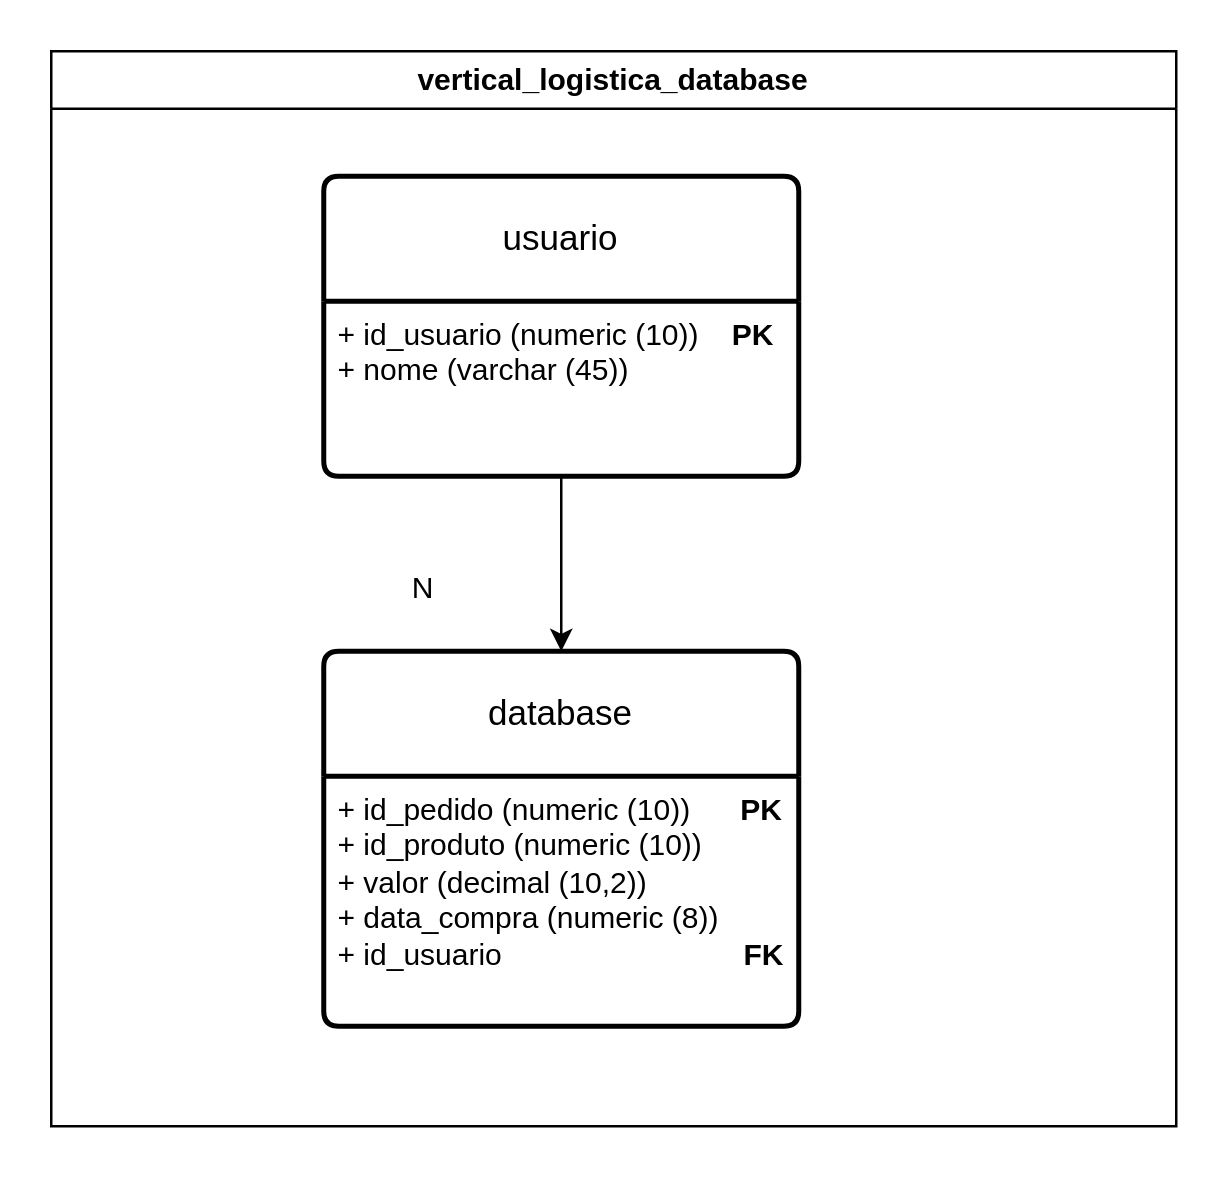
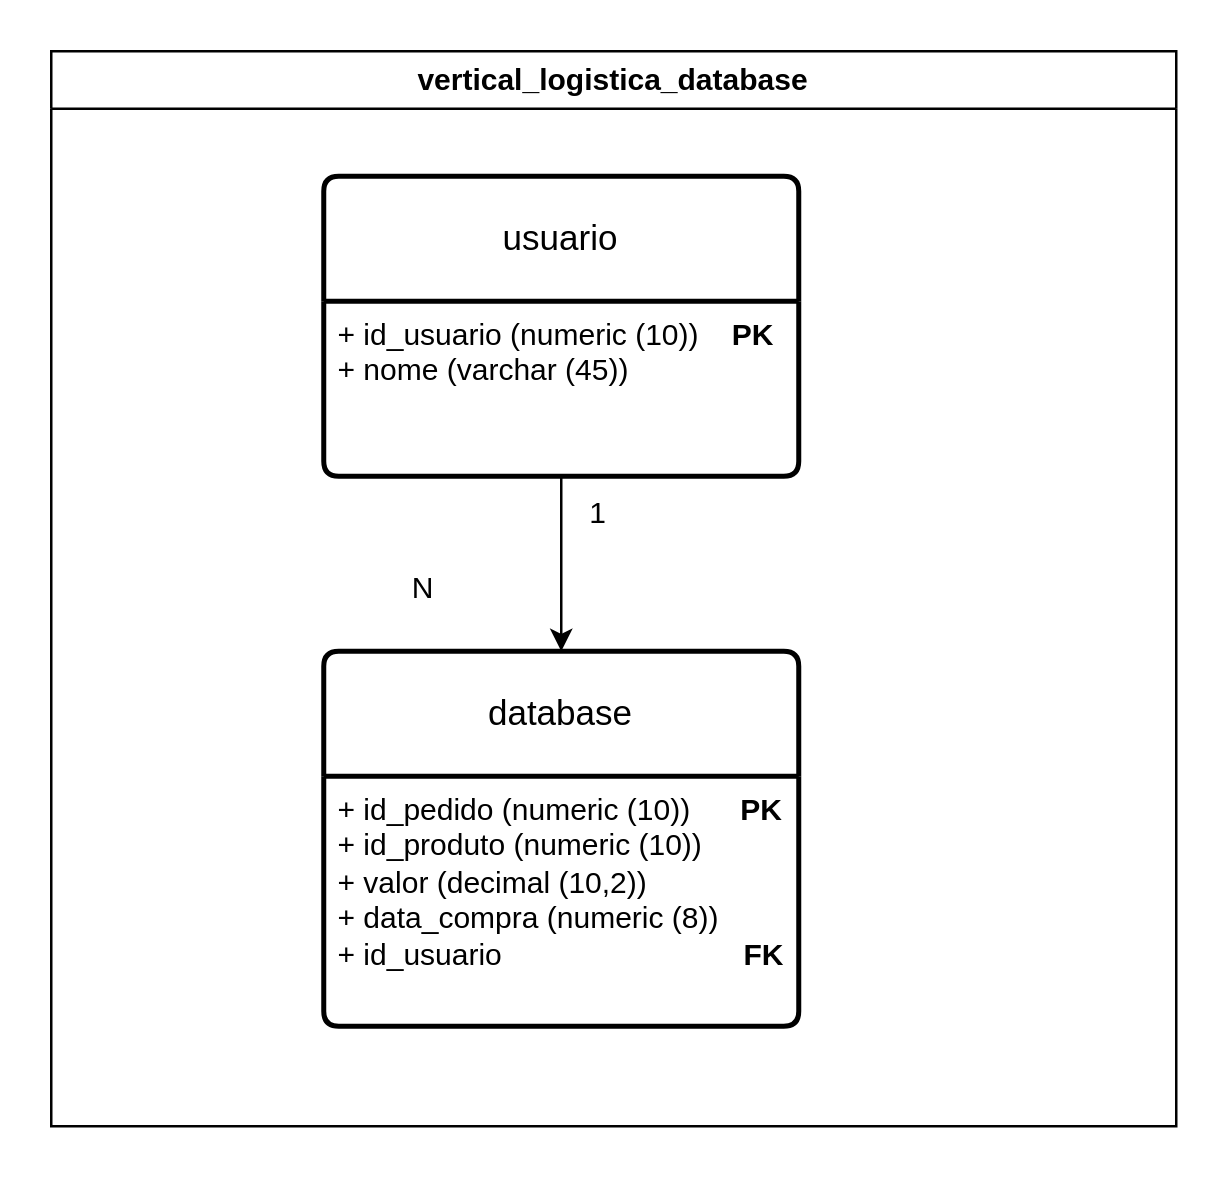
node "1": added
